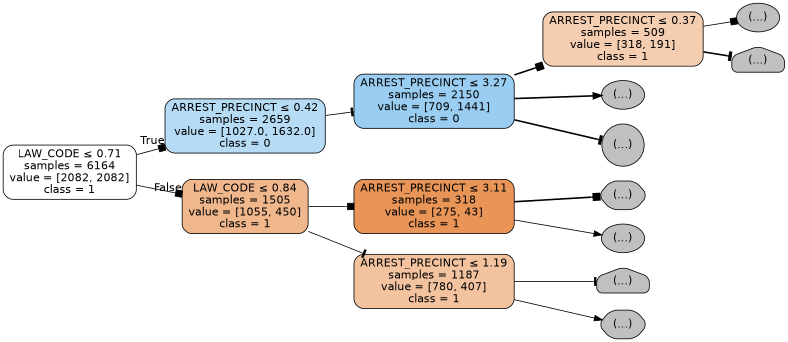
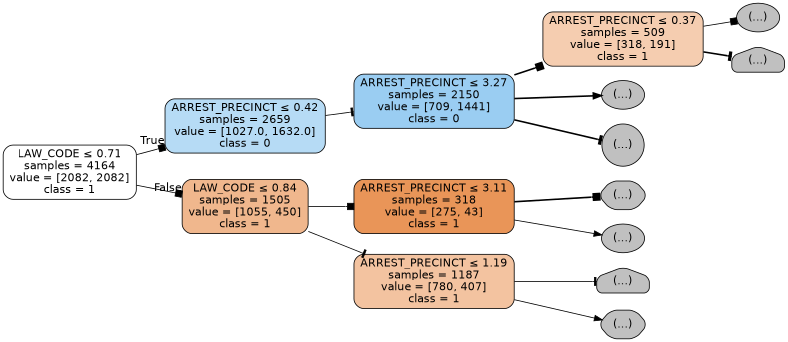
node "LAW_CODE ≤ 0.71": text "samples = 6164" -> "samples = 4164"
